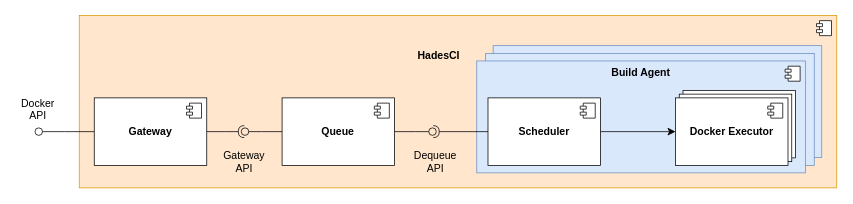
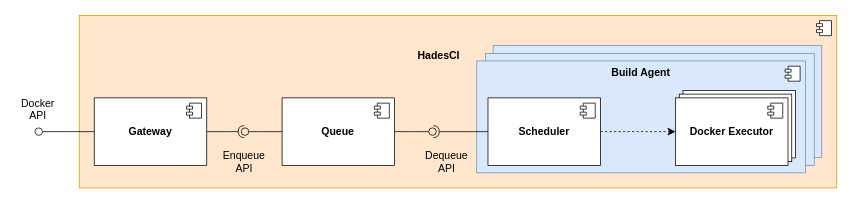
edge "Scheduler" -> "Docker Executor": style solid -> dashed
node "Gateway API": label "Gateway API" -> "Enqueue API"
node "Dequeue API": moved (435, 162) -> (446, 162)
